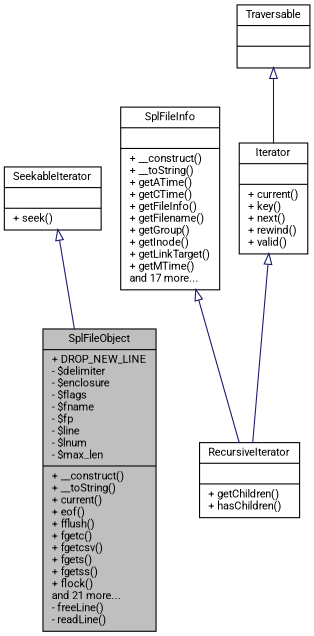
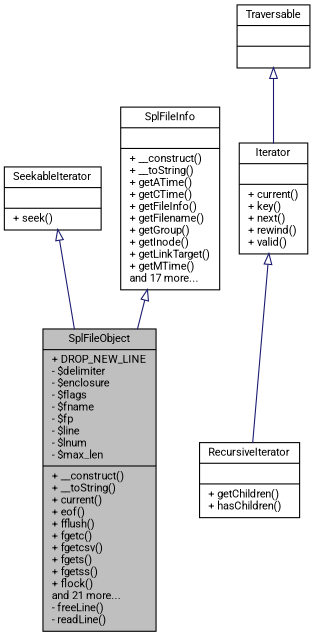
edge "RecursiveIterator" -> "SplFileInfo": now "SplFileObject" -> "SplFileInfo"
